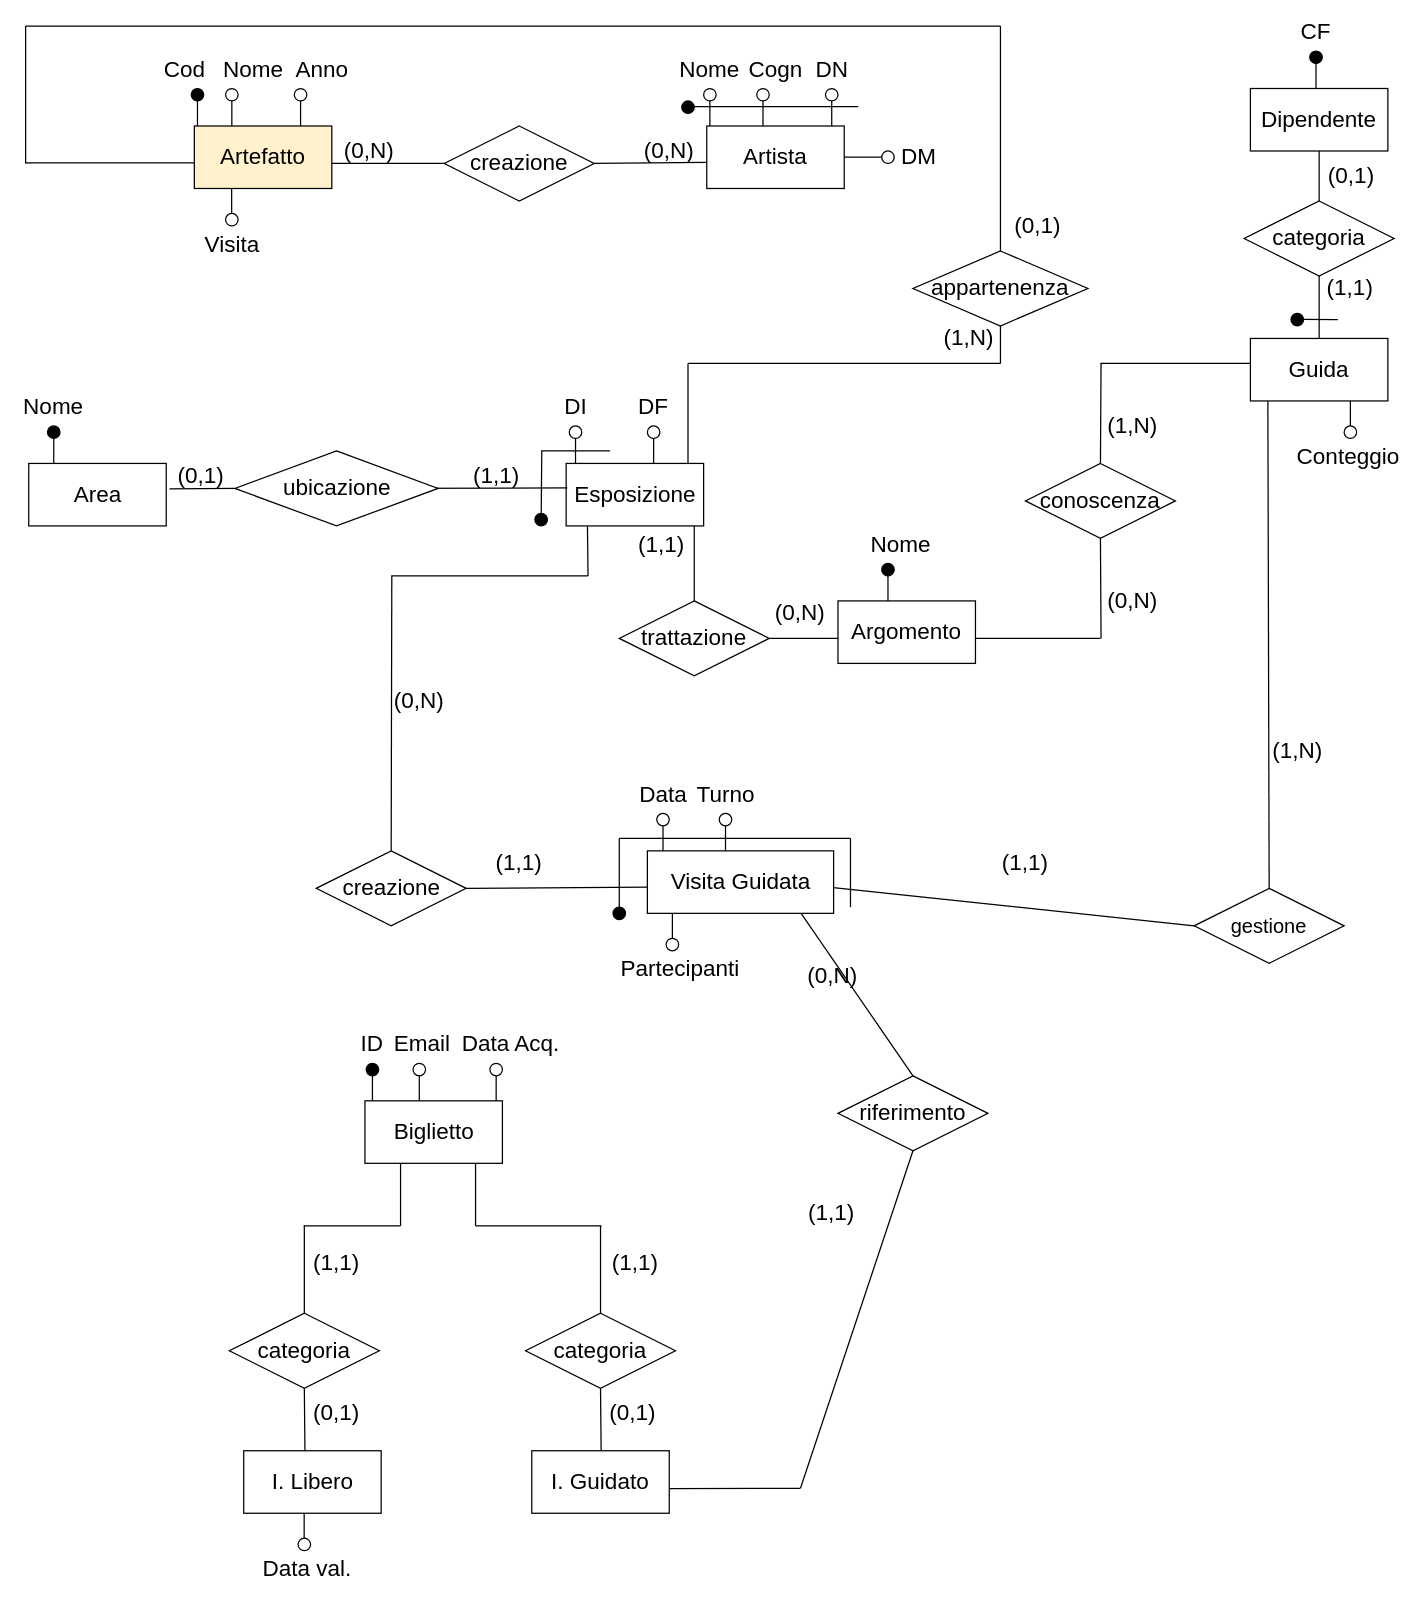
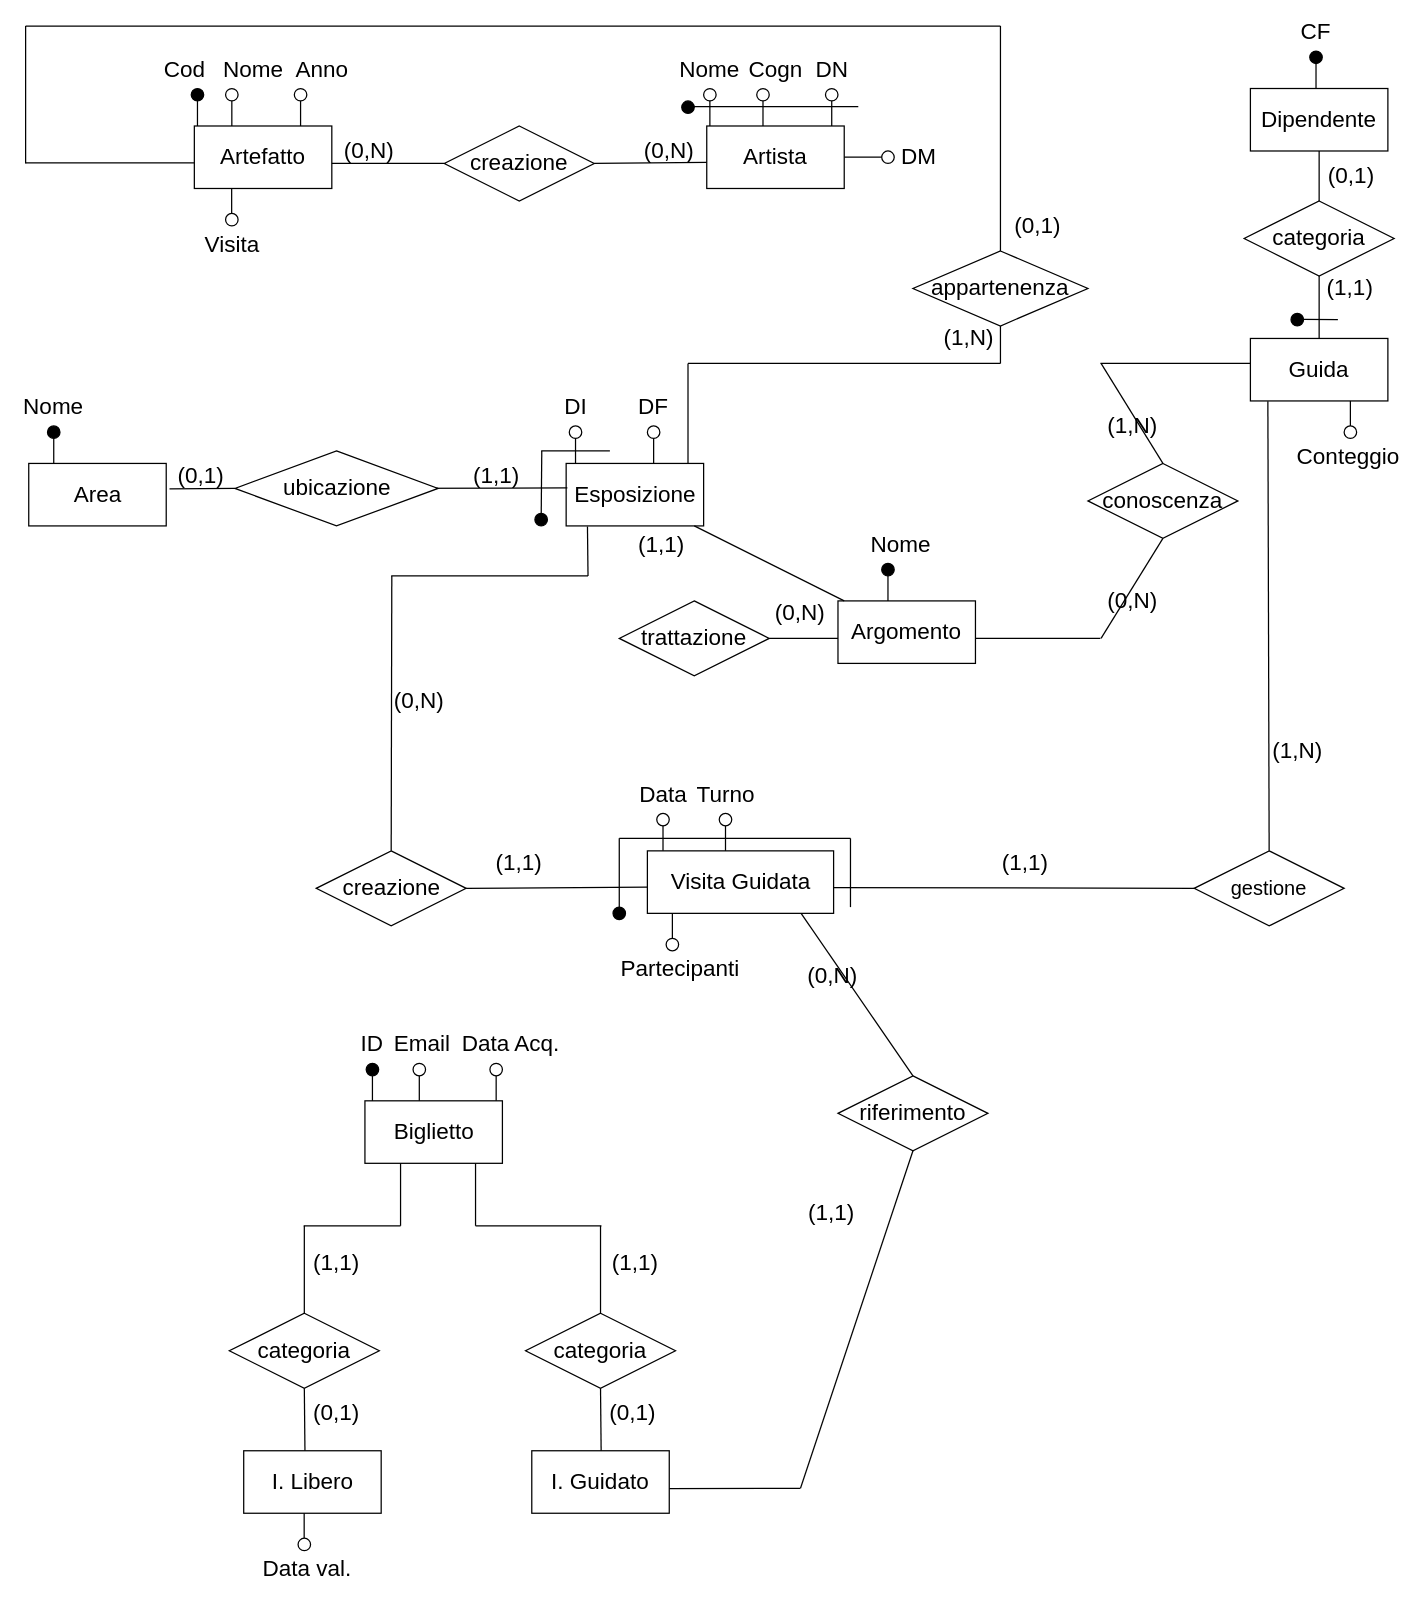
node "Artefatto": fillcolor #fff2cc -> #ffffff
node "conoscenza": moved (1101, 501) -> (1163, 501)
edge "Esposizione" -- "trattazione": now "Esposizione" -- "Argomento"
node "gestione": moved (1269, 926) -> (1269, 888)
